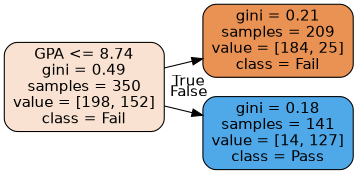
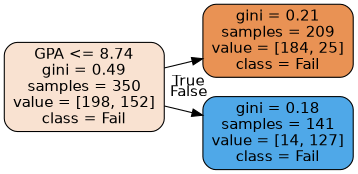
node "gini = 0.18 samples = 141 value = [14, 127] class = Pass": label "gini = 0.18 samples = 141 value = [14, 127] class = Pass" -> "gini = 0.18 samples = 141 value = [14, 127] class = Fail"
